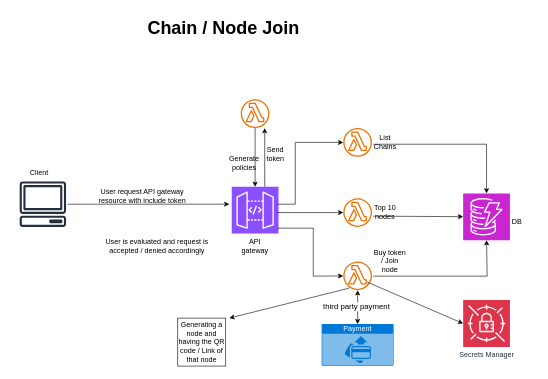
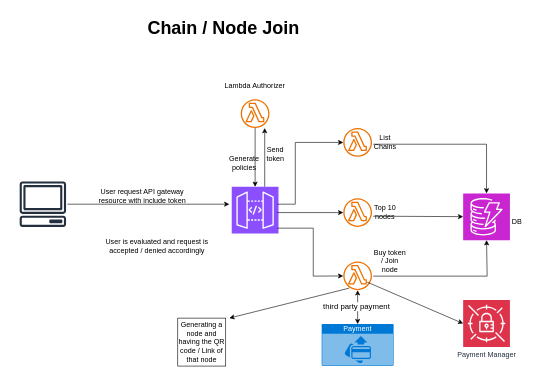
node "Lambda Authorizer": added
node "Client": removed
node "API gateway": removed
node "Secrets Manager": label "Secrets Manager" -> "Payment Manager"
